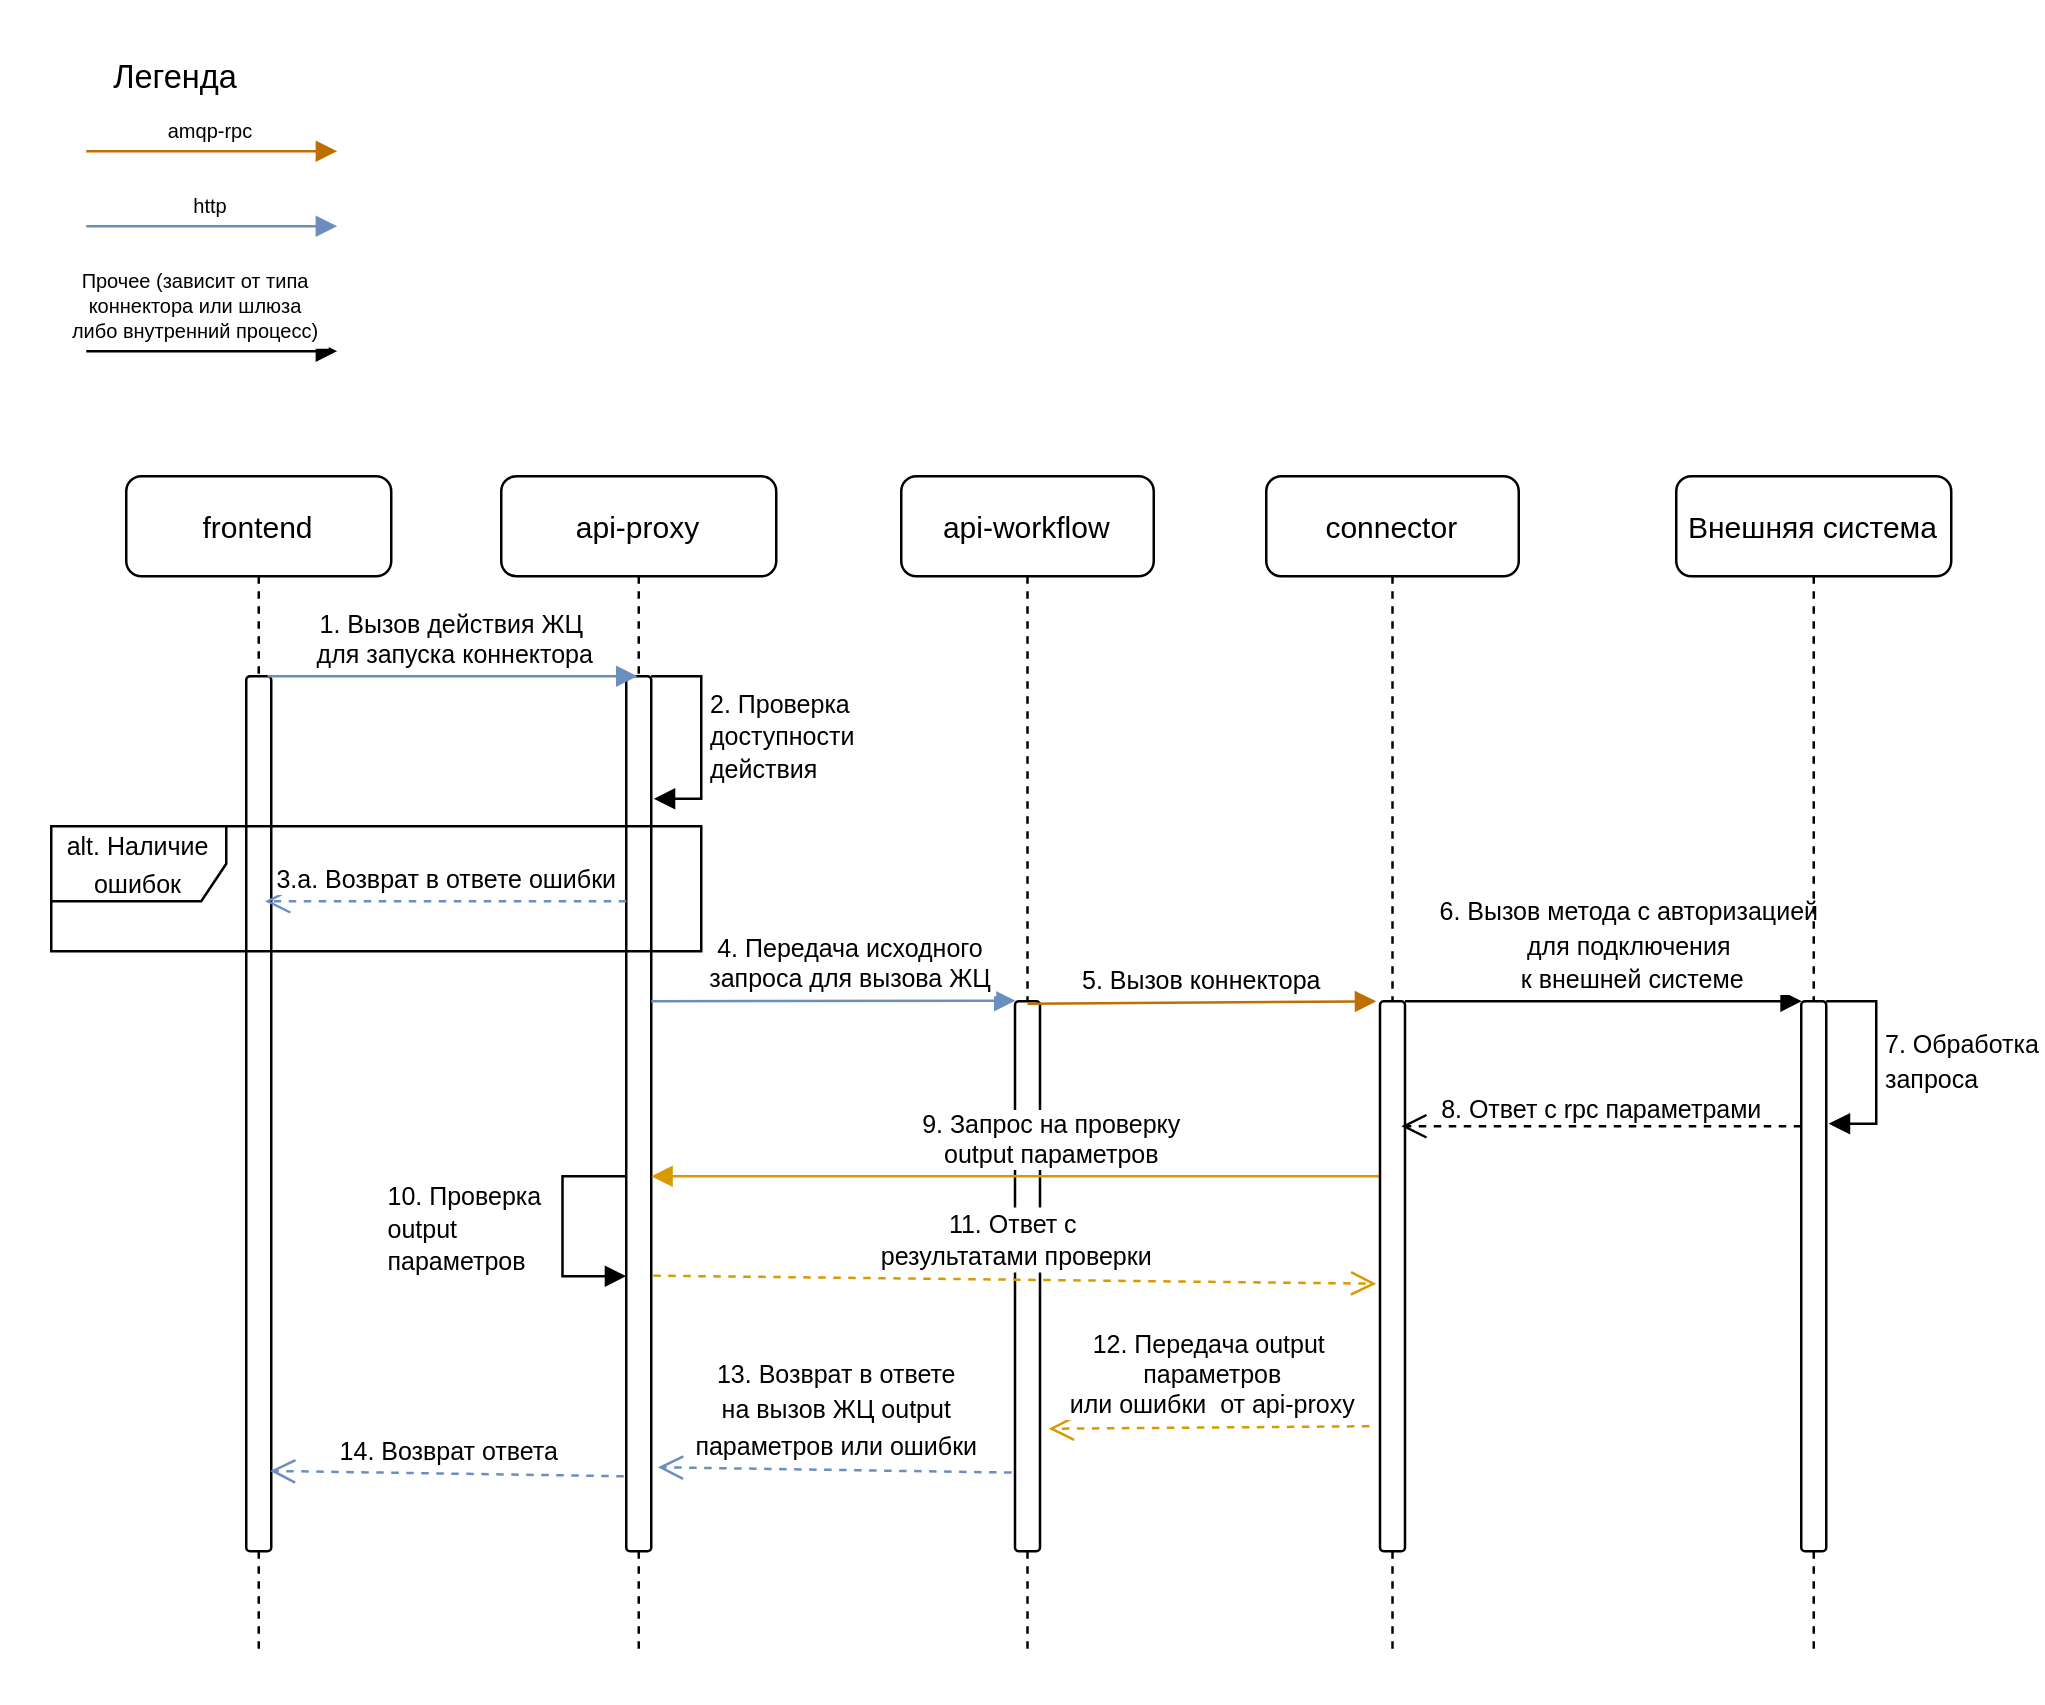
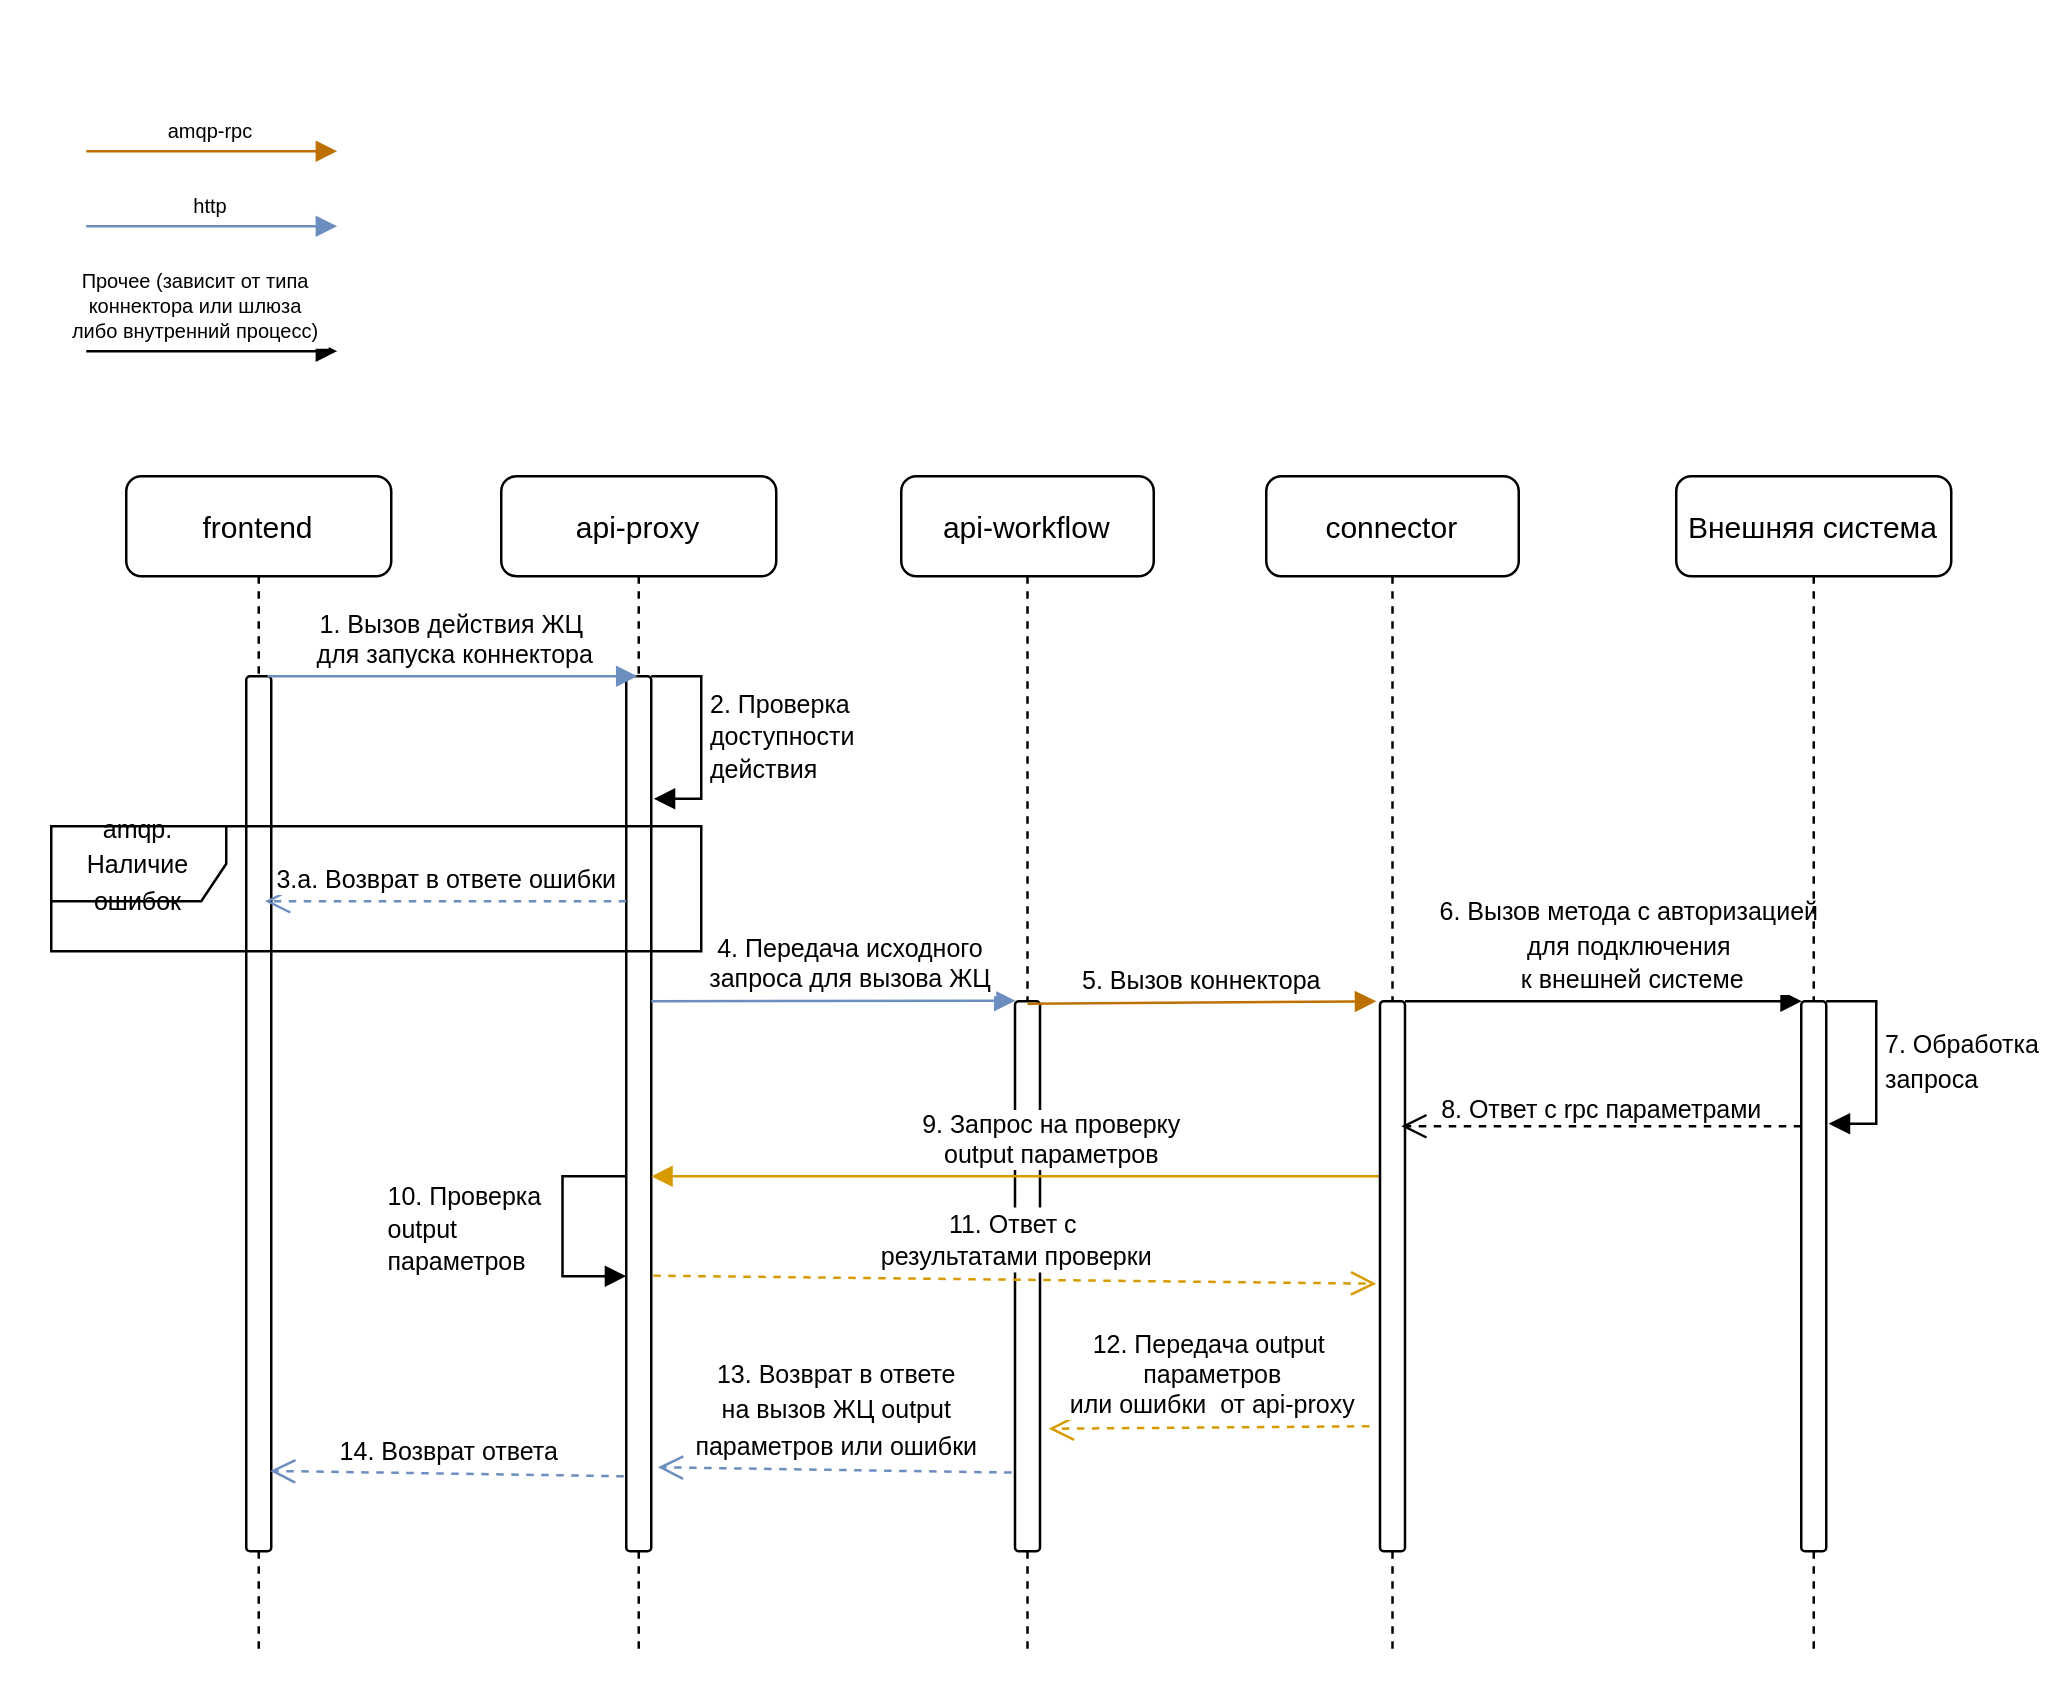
node "Легенда": removed
node "alt. Наличие ошибок": label "alt. Наличие ошибок" -> "amqp. Наличие ошибок"
